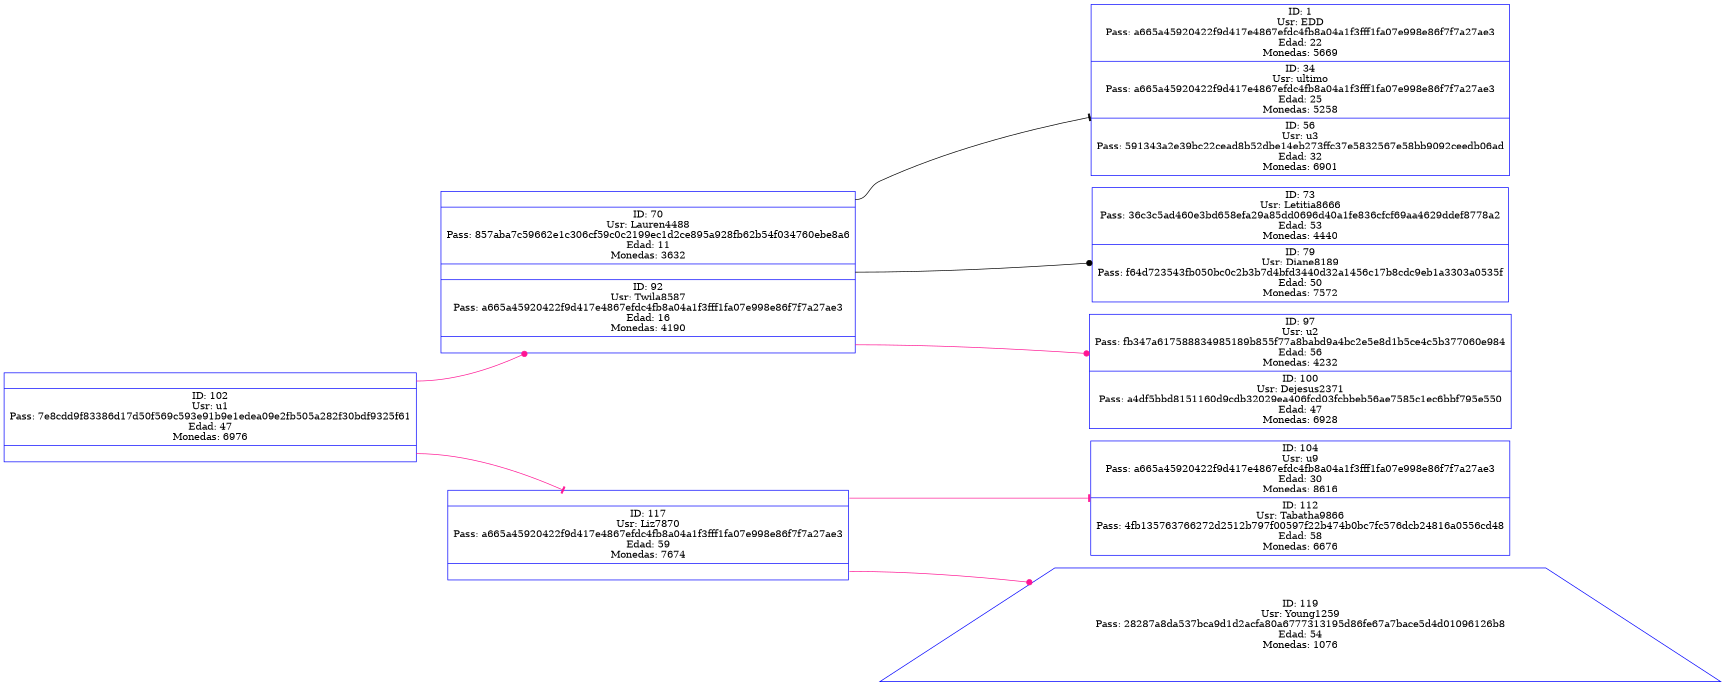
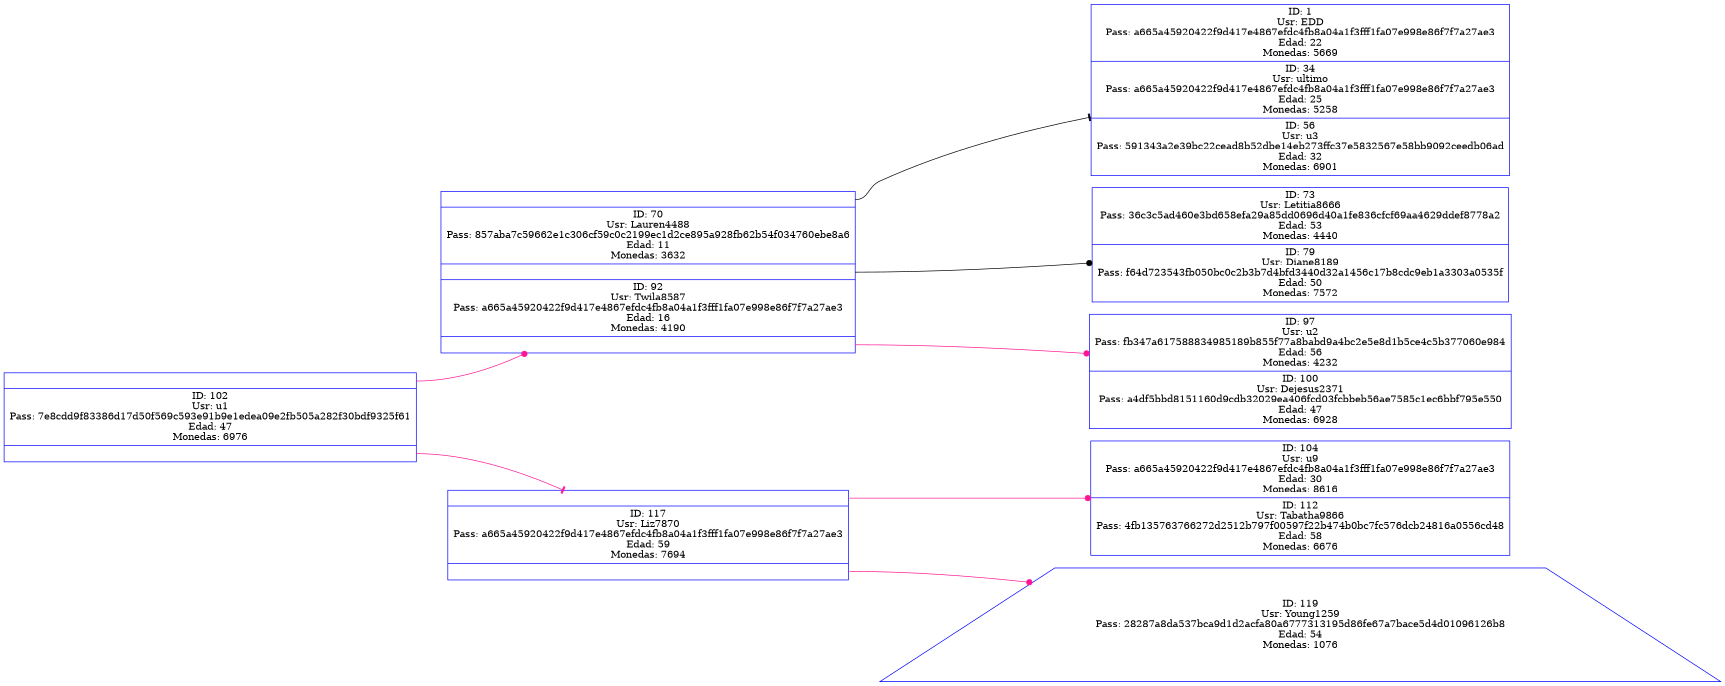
edge "ID: 117" -> "ID: 104": arrowhead tee -> dot
node "ID: 117": text "Monedas: 7674" -> "Monedas: 7694"
